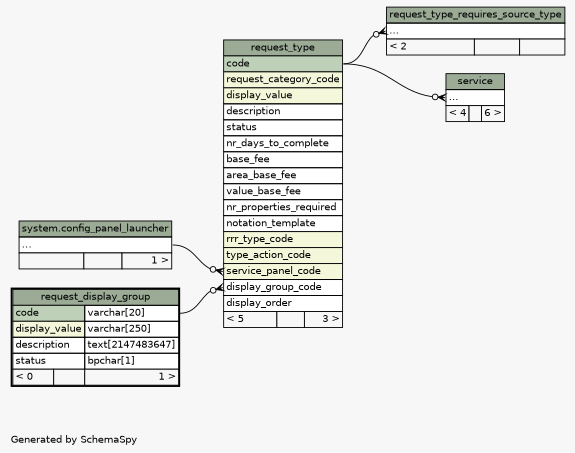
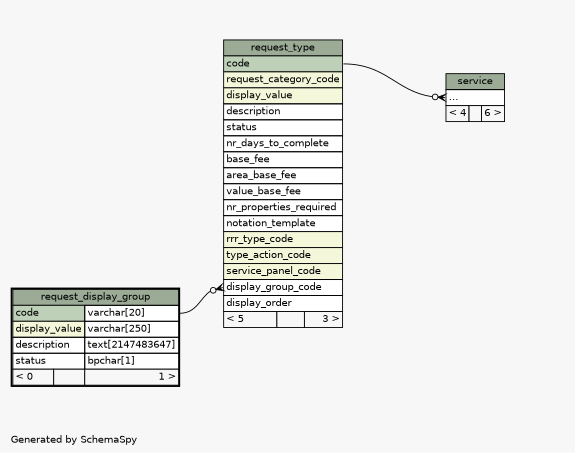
node "request_type_requires_source_type": removed
node "system.config_panel_launcher": removed
